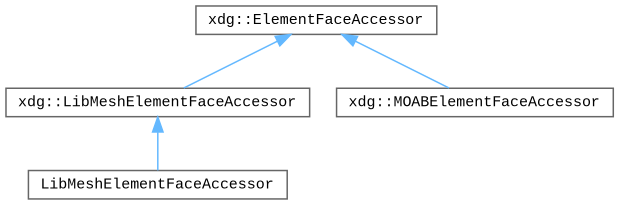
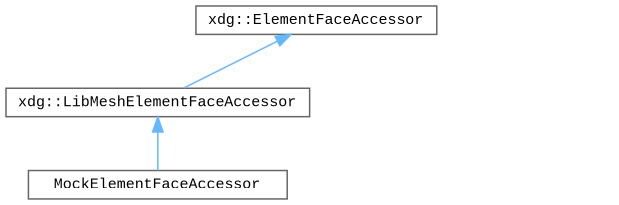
node "xdg::MOABElementFaceAccessor": removed
node "LibMeshElementFaceAccessor": label "LibMeshElementFaceAccessor" -> "MockElementFaceAccessor"
